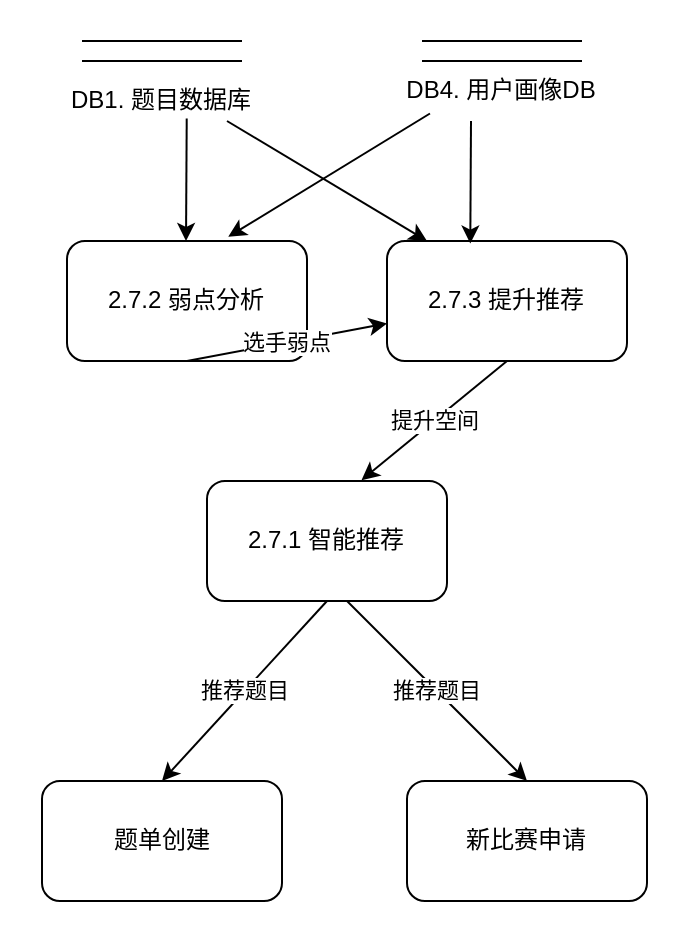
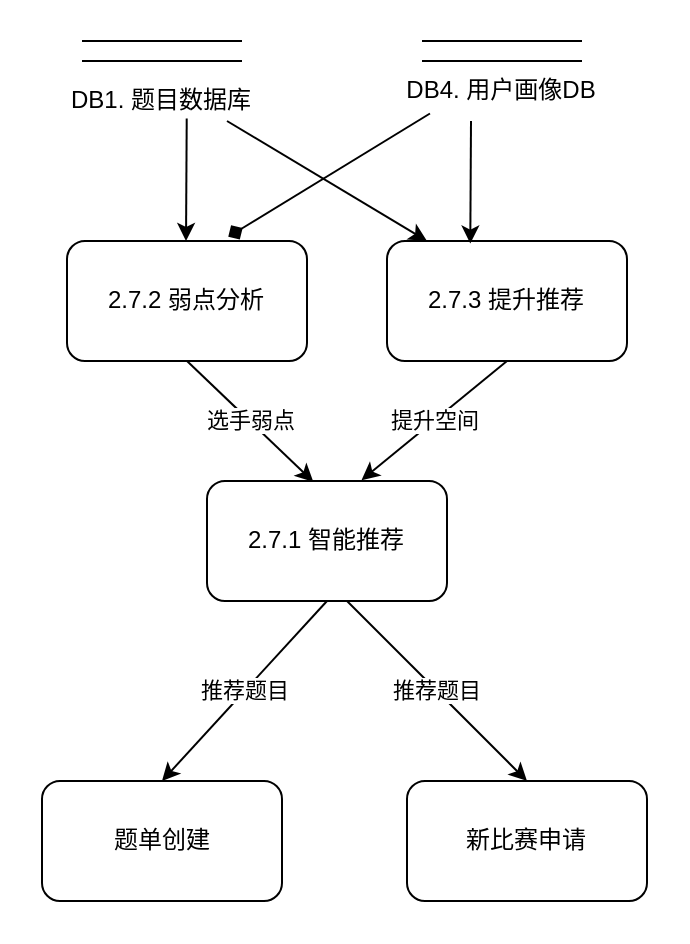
edge "DB4. 用户画像DB" -> "2.7.2 弱点分析": arrowhead classic -> diamond
edge "2.7.2 弱点分析" -> "2.7.3 提升推荐": now "2.7.2 弱点分析" -> "2.7.1 智能推荐"
